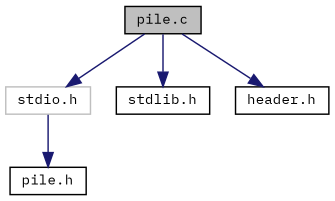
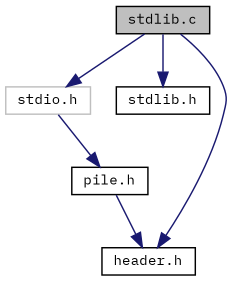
node "pile.c": label "pile.c" -> "stdlib.c"
edge "pile.h" -> "header.h": added
